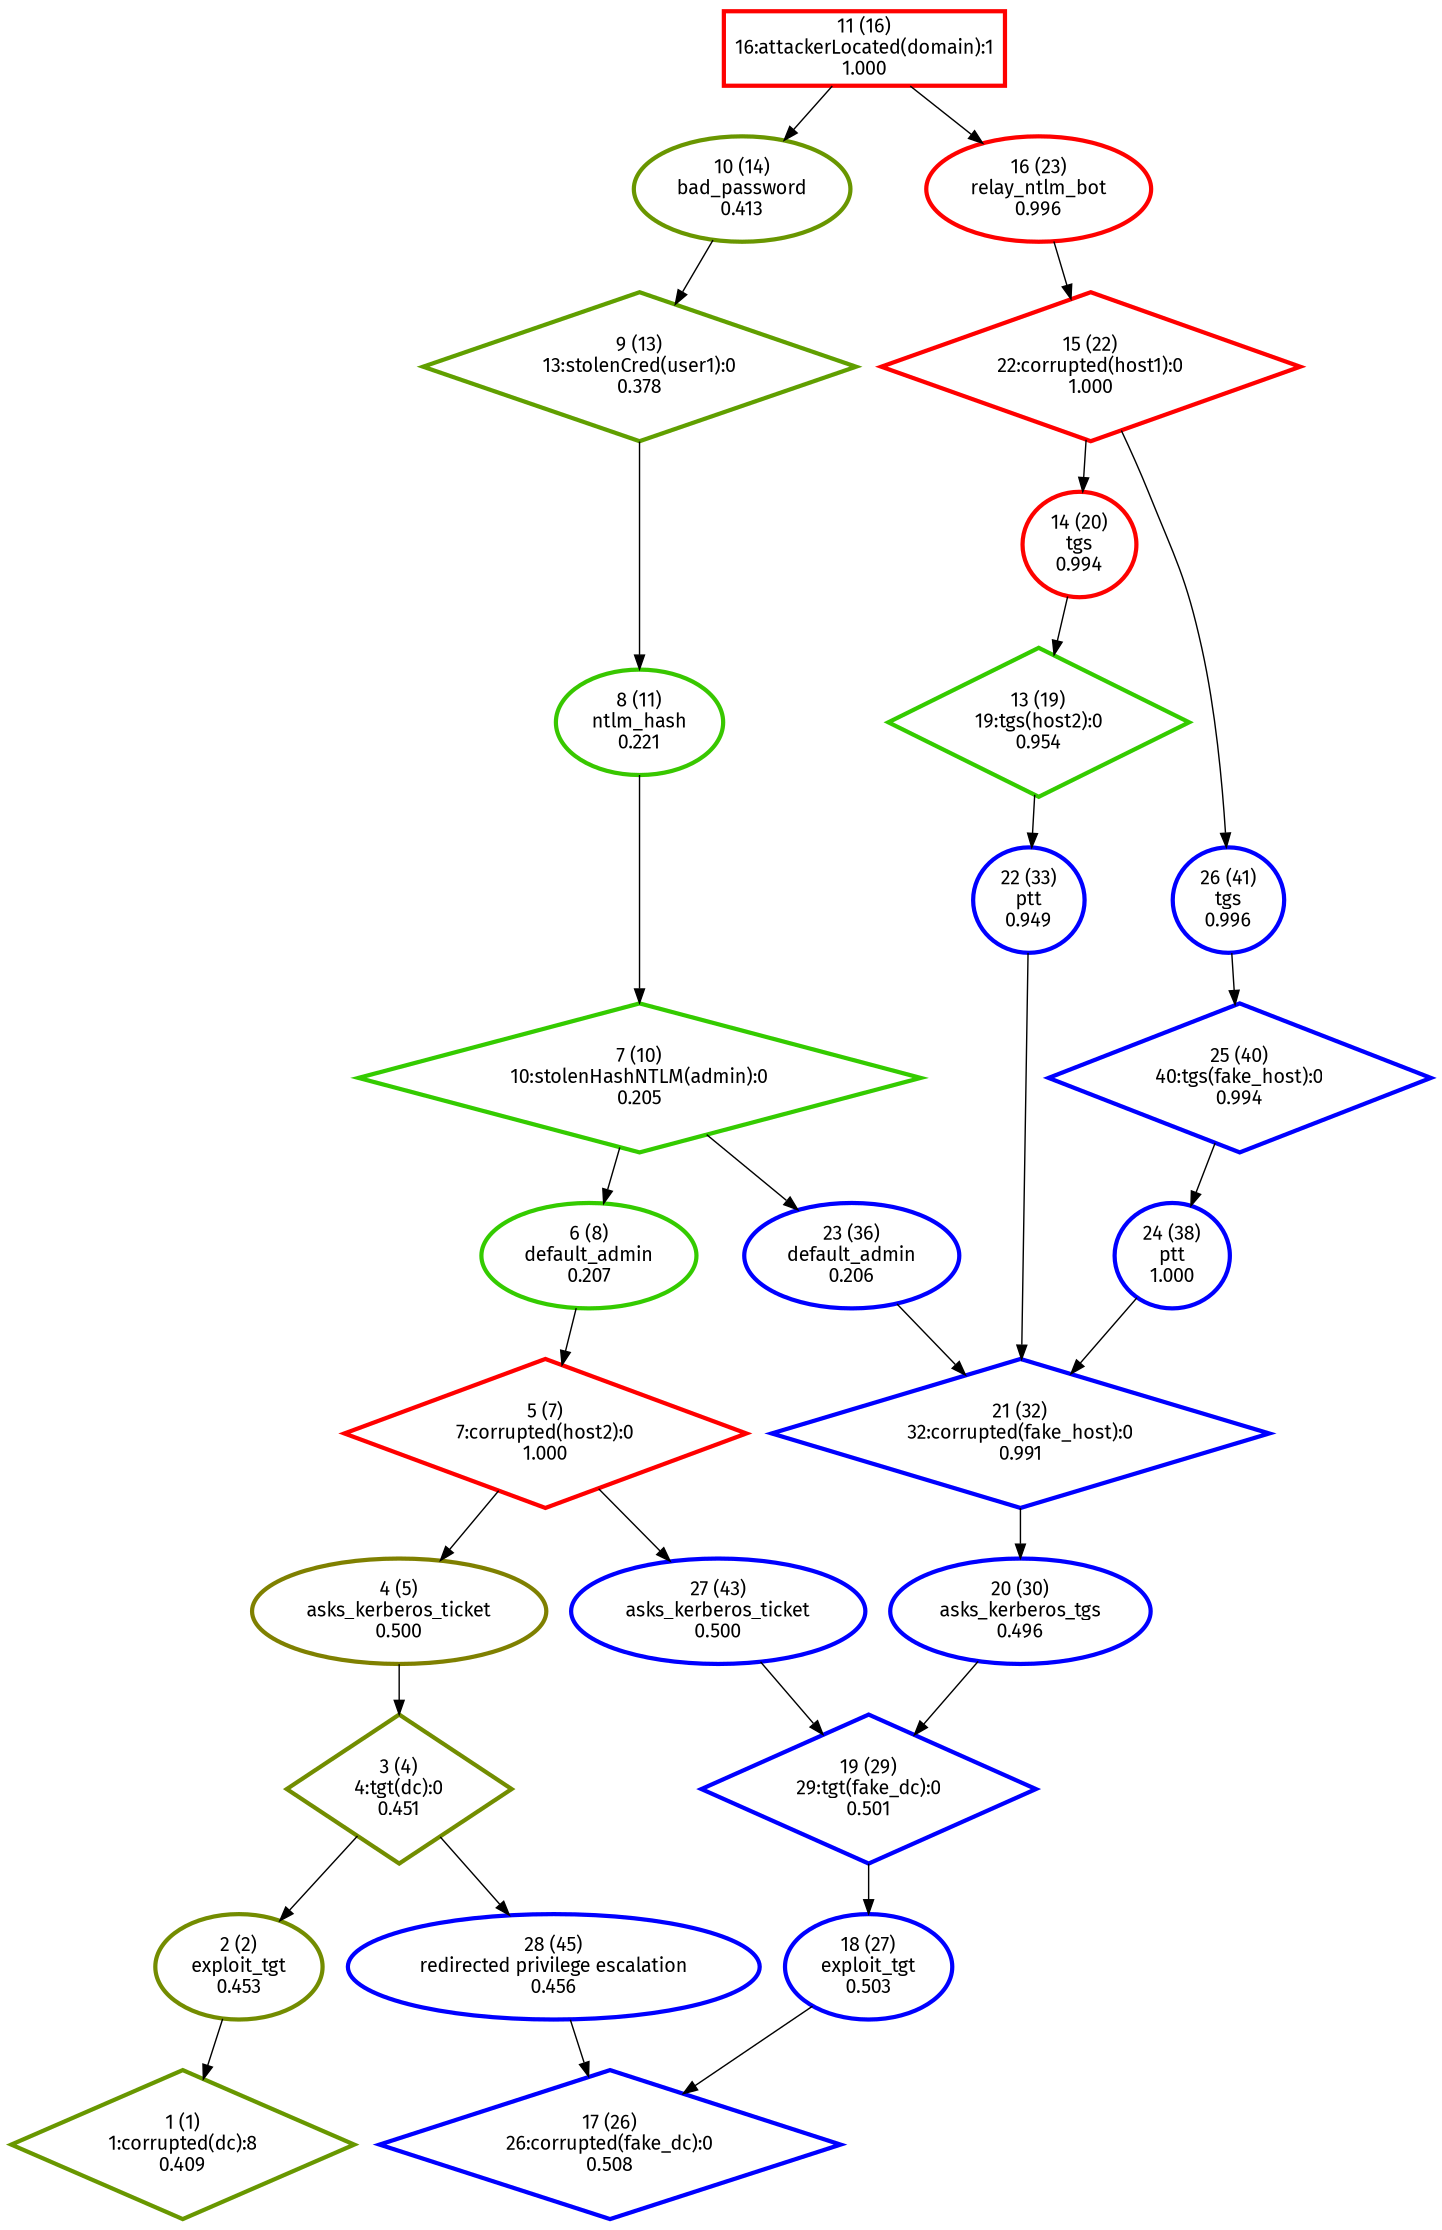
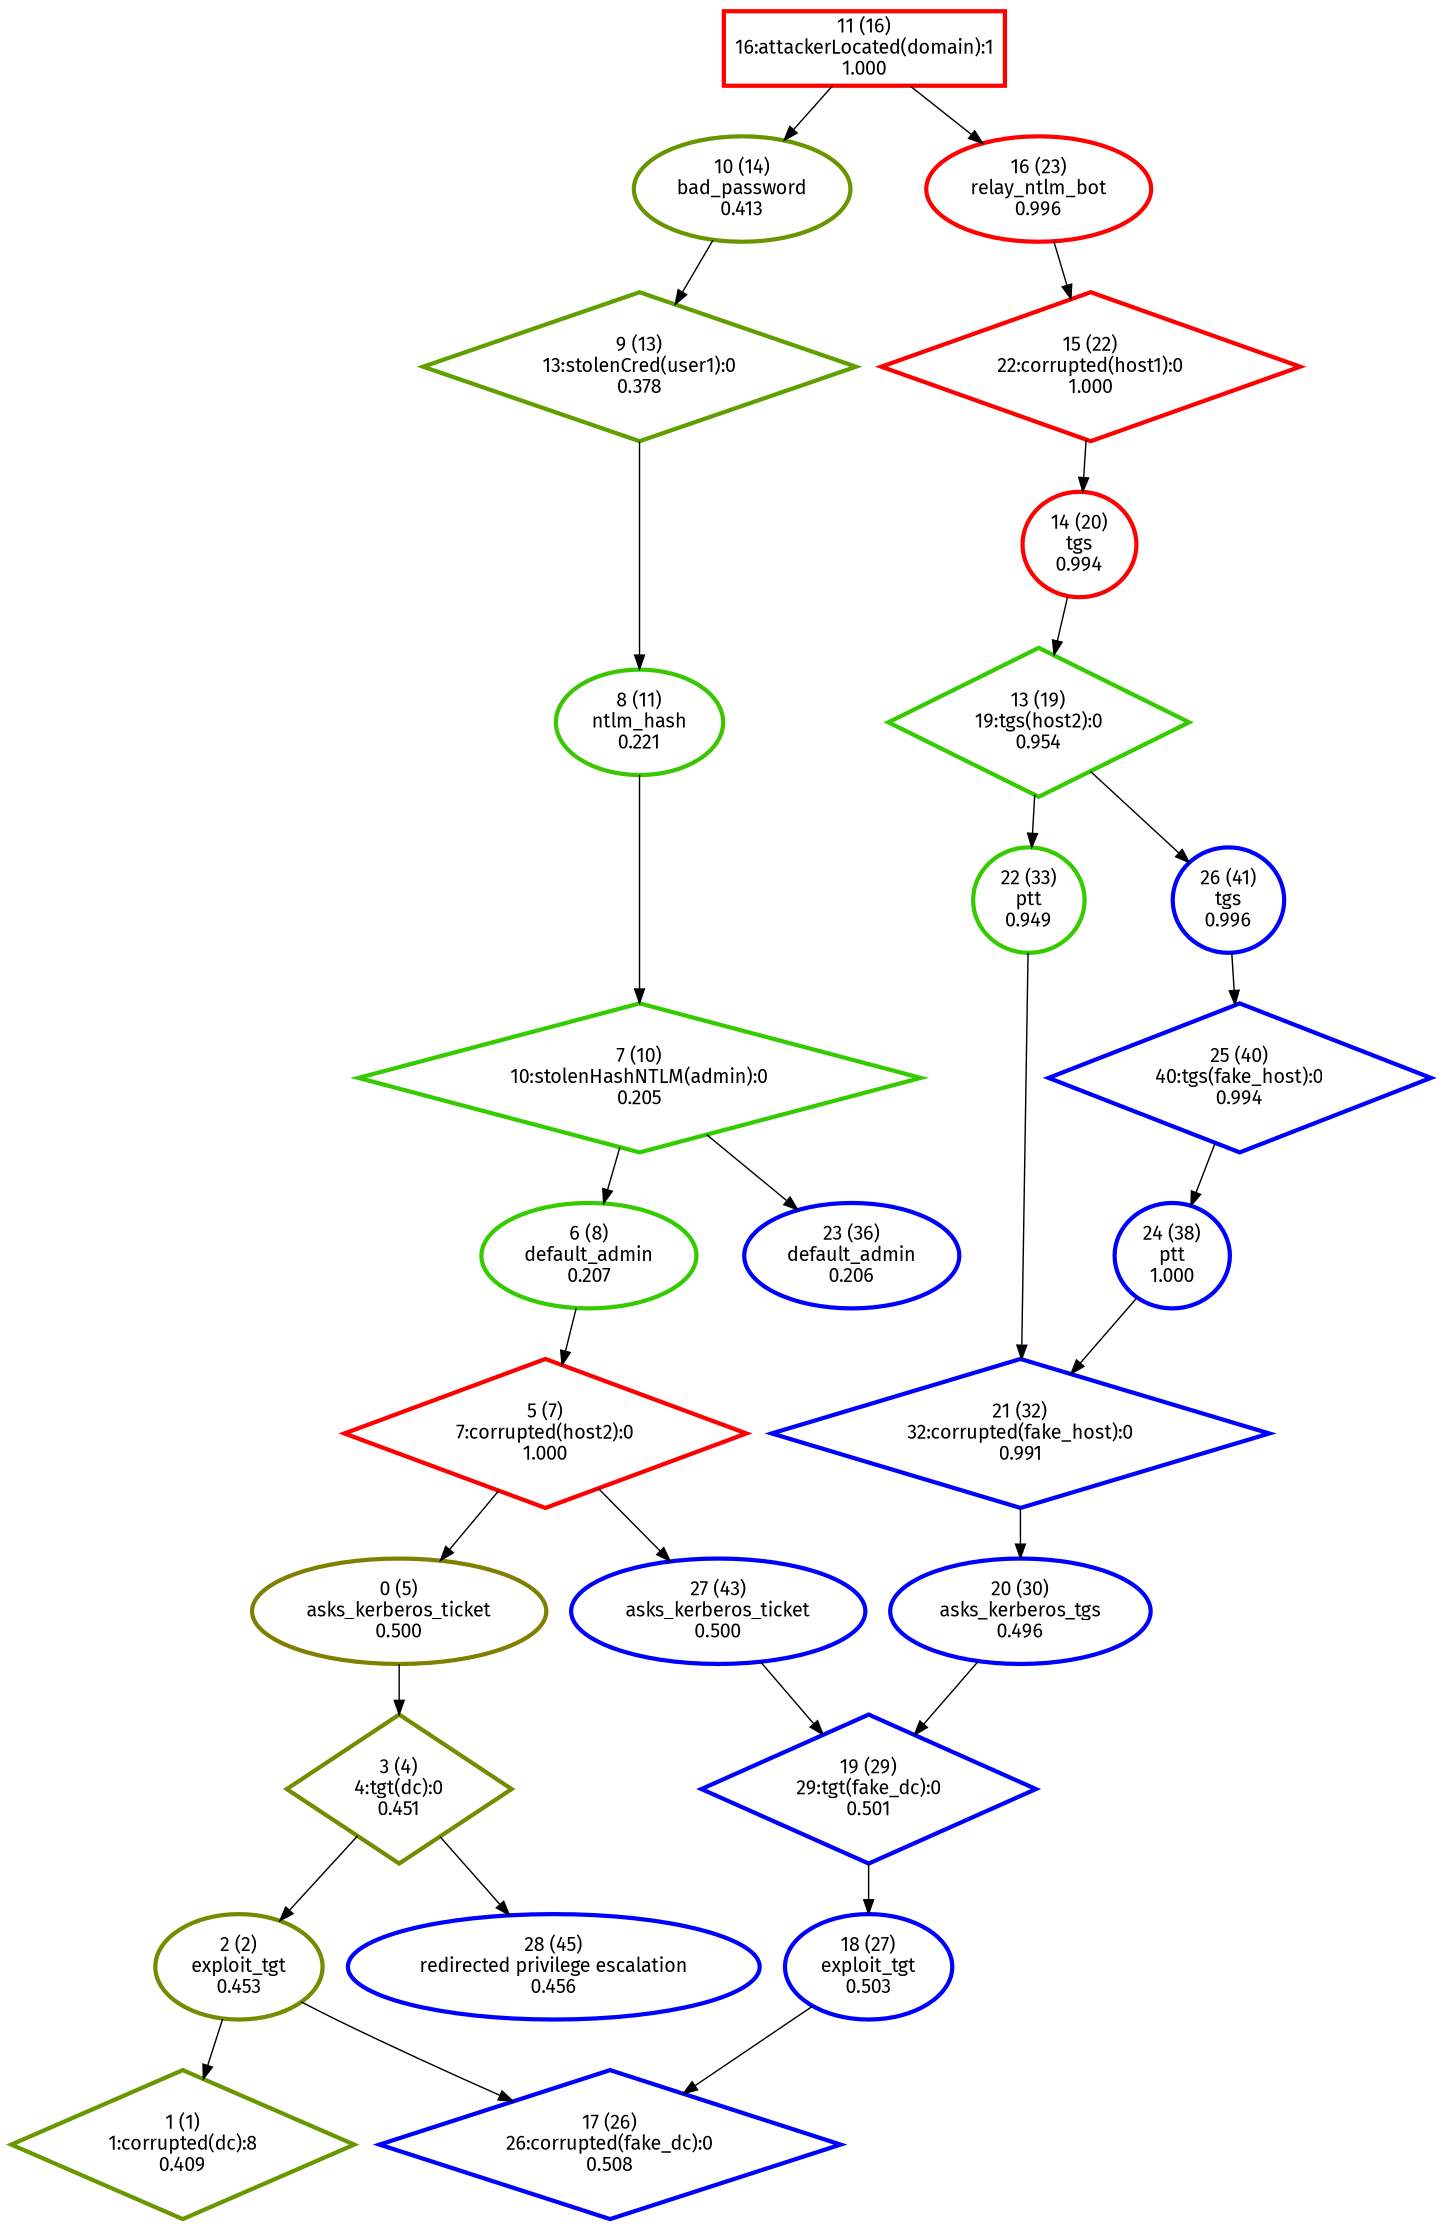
edge "15 (22) 22:corrupted(host1):0 1.000" -> "26 (41) tgs 0.996": now "13 (19) 19:tgs(host2):0 0.954" -> "26 (41) tgs 0.996"
node "22 (33) ptt 0.949": color blue -> #34cb00
edge "23 (36) default_admin 0.206" -> "21 (32) 32:corrupted(fake_host):0 0.991": removed
node "4 (5) asks_kerberos_ticket 0.500": label "4 (5) asks_kerberos_ticket 0.500" -> "0 (5) asks_kerberos_ticket 0.500"
edge "28 (45) redirected privilege escalation 0.456" -> "17 (26) 26:corrupted(fake_dc):0 0.508": now "2 (2) exploit_tgt 0.453" -> "17 (26) 26:corrupted(fake_dc):0 0.508"
